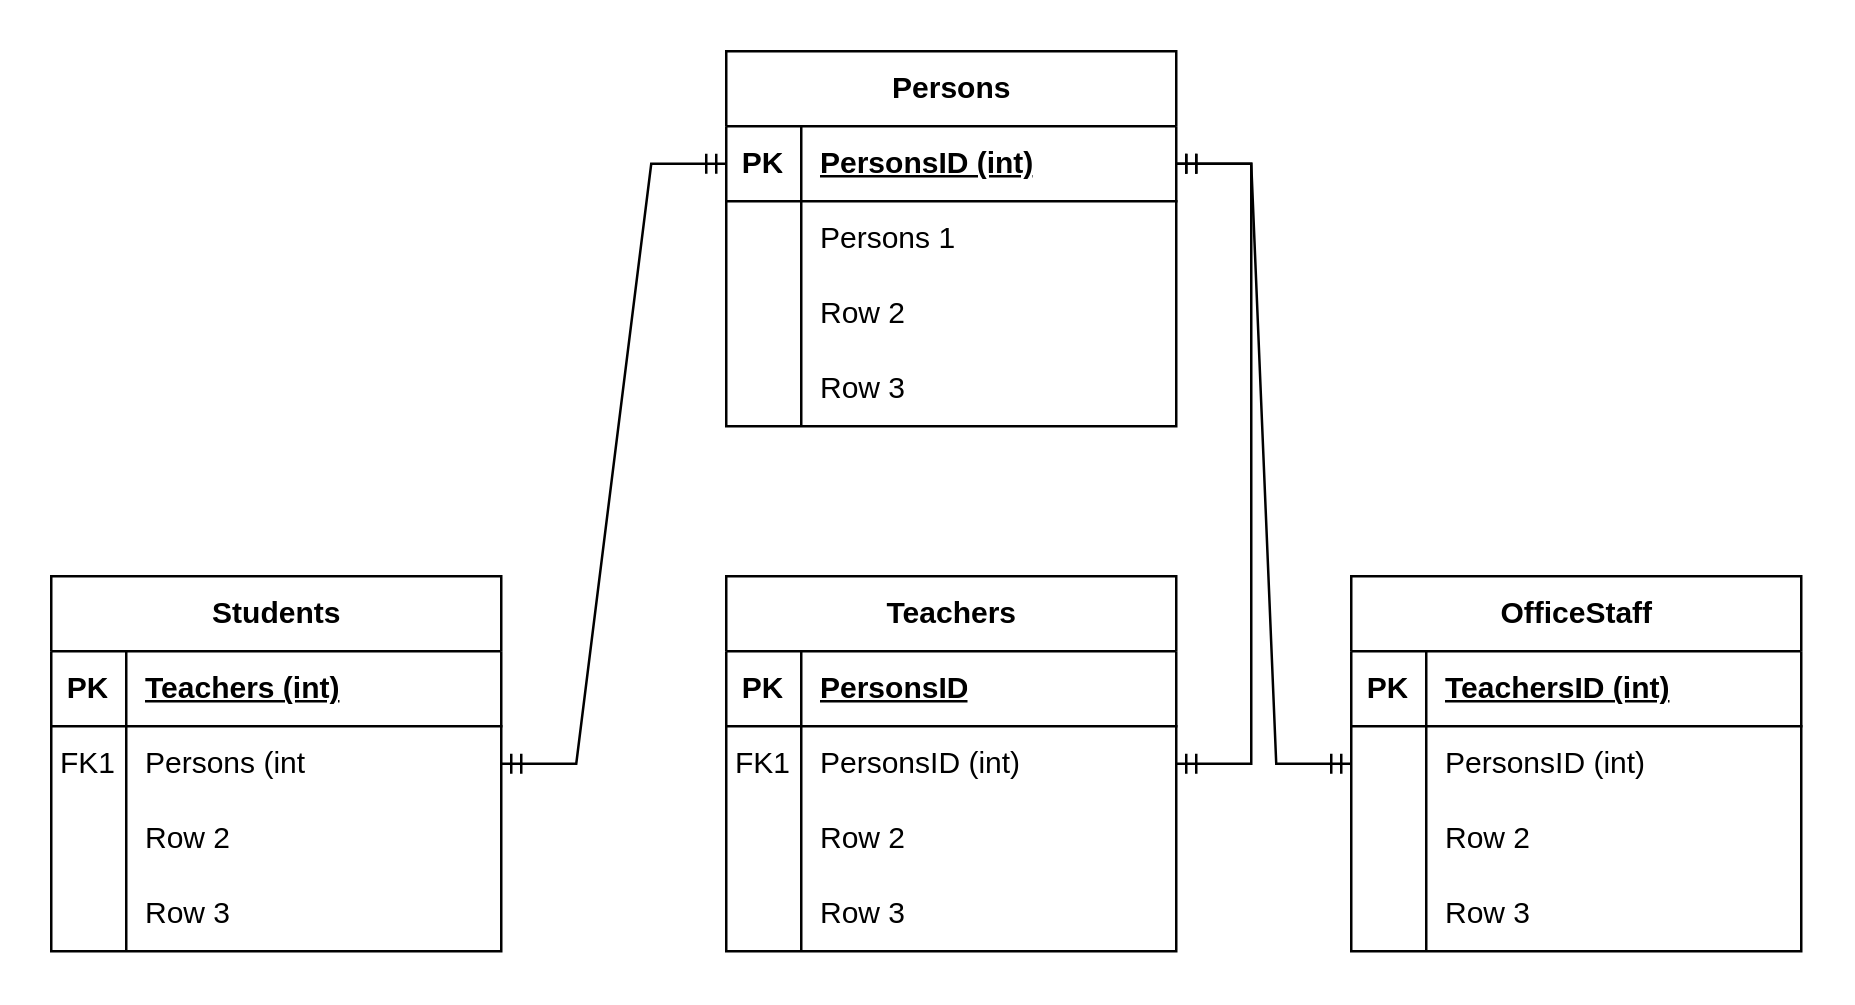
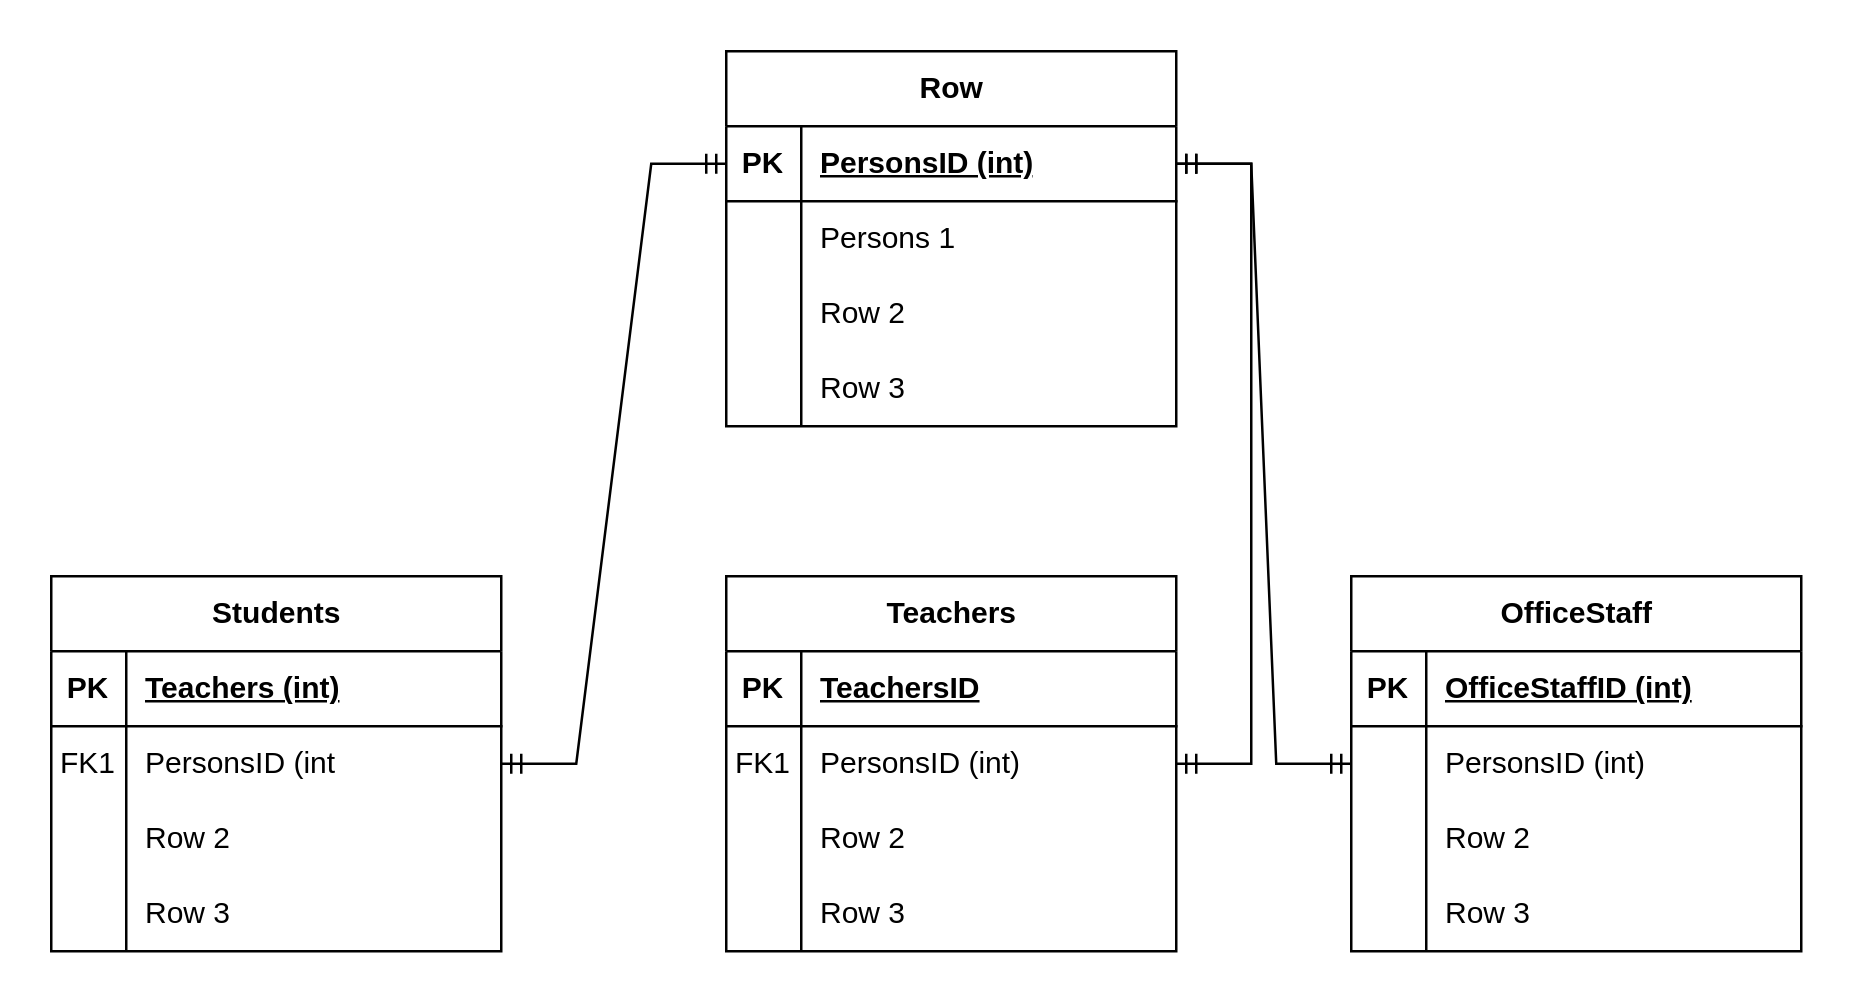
node "Persons": label "Persons" -> "Row"
node "PersonsID": label "PersonsID" -> "TeachersID"
node "TeachersID (int)": label "TeachersID (int)" -> "OfficeStaffID (int)"
node "Persons (int": label "Persons (int" -> "PersonsID (int"
